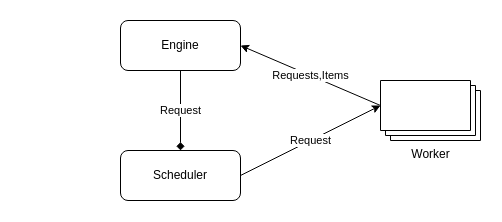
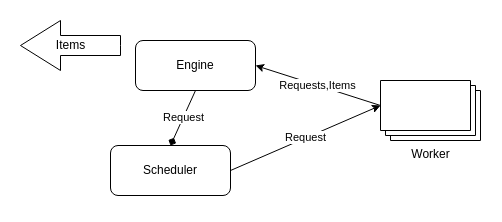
node "Items": added
node "Engine": moved (181, 46) -> (196, 66)
node "Scheduler": moved (181, 176) -> (171, 171)
